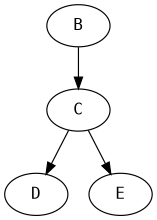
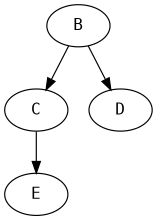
edge "C" -> "D": now "B" -> "D"
